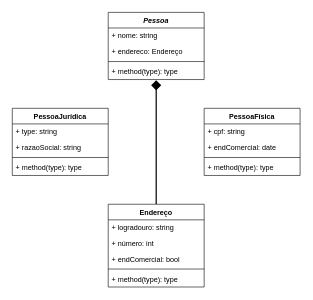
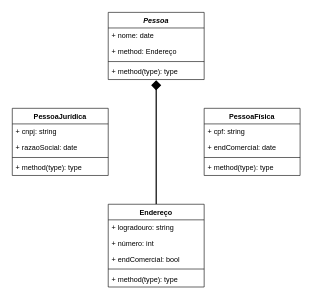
node "+ nome: string": label "+ nome: string" -> "+ nome: date"
node "+ endereco: Endereço": label "+ endereco: Endereço" -> "+ method: Endereço"
node "+ type: string": label "+ type: string" -> "+ cnpj: string"
node "+ razaoSocial: string": label "+ razaoSocial: string" -> "+ razaoSocial: date"
